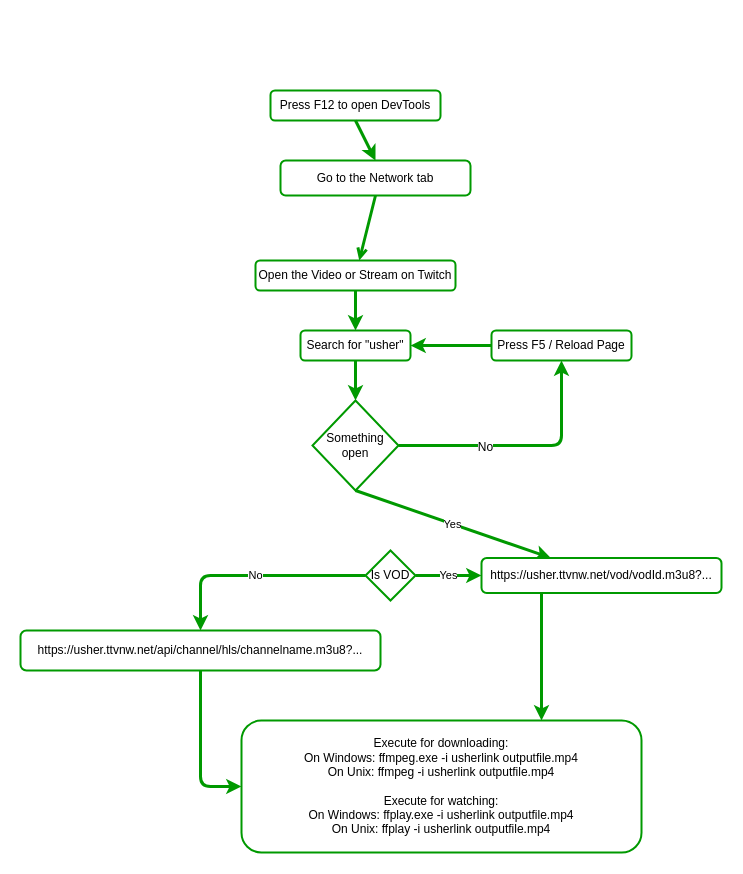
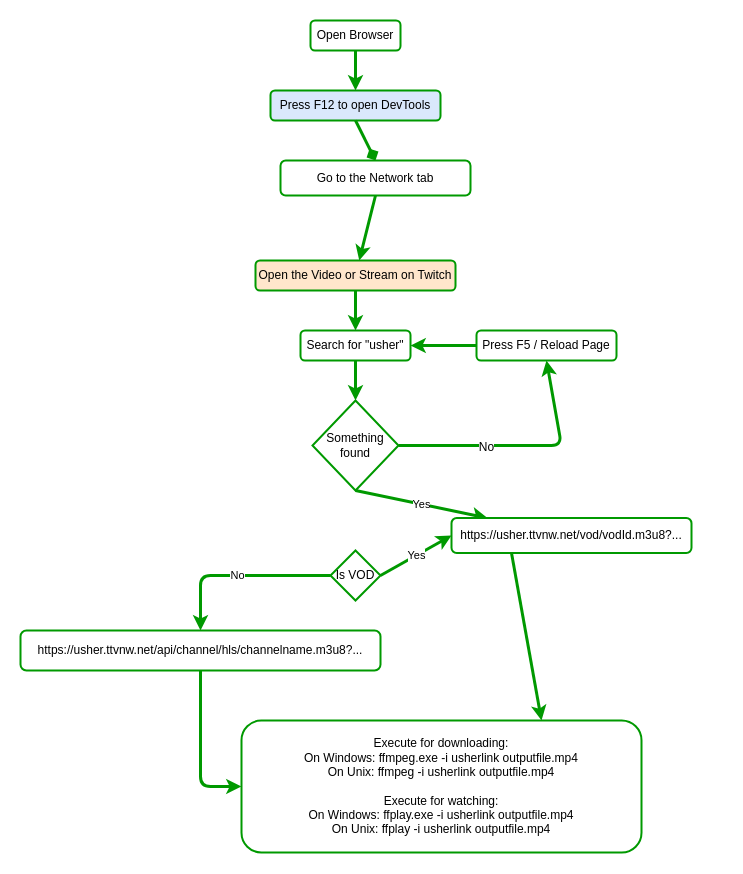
node "Open Browser": added
edge "Open Browser" -> "Press F12 to open DevTools": added
node "Press F12 to open DevTools": fillcolor #ffffff -> #dae8fc
edge "Press F12 to open DevTools" -> "Go to the Network tab": arrowhead classic -> diamond
edge "Go to the Network tab" -> "Open the Video or Stream on Twitch": arrowhead open -> classic
node "Open the Video or Stream on Twitch": fillcolor #ffffff -> #ffe6cc
node "Press F5 / Reload Page": moved (562, 346) -> (547, 346)
node "Something open": label "Something open" -> "Something found"
node "Is VOD": moved (391, 576) -> (356, 576)
node "https://usher.ttvnw.net/vod/vodId.m3u8?...": moved (602, 576) -> (572, 536)
